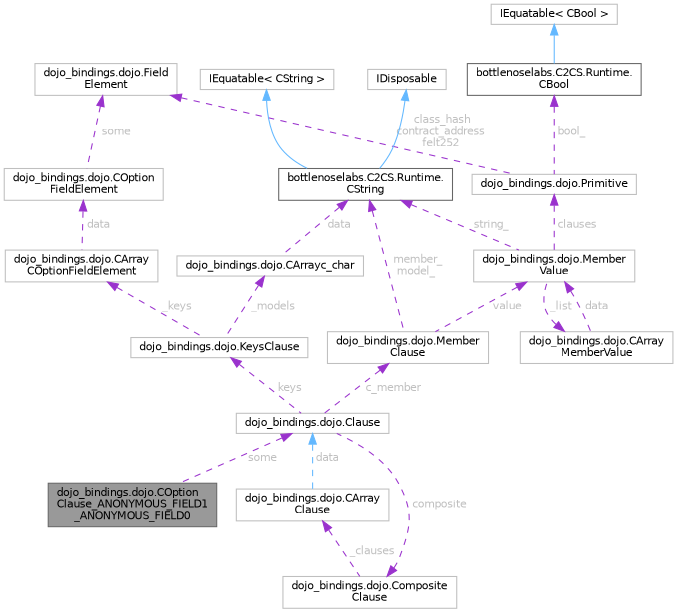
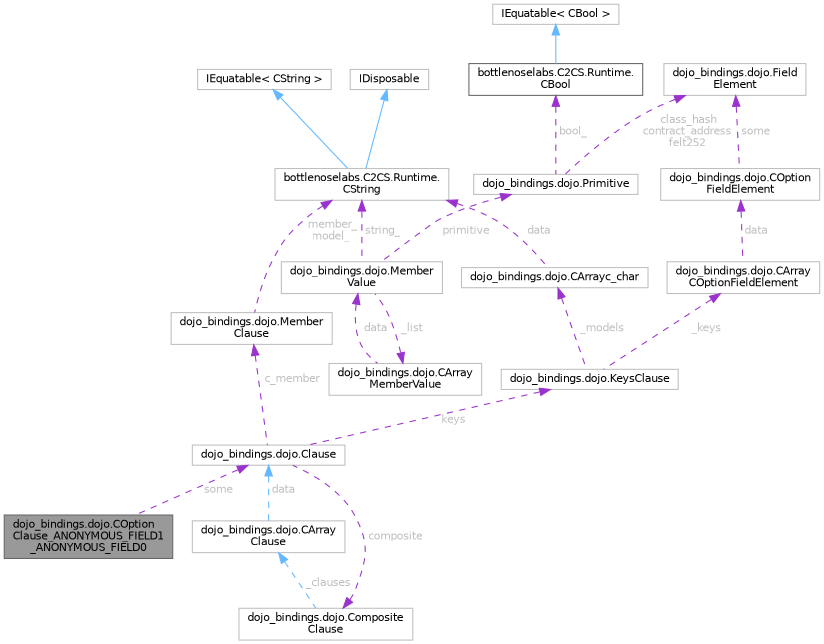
node "bottlenoselabs.C2CS.Runtime. CString": color gray40 -> grey75
edge "dojo_bindings.dojo.Member Value" -> "dojo_bindings.dojo.Primitive": label " clauses" -> " primitive"
edge "dojo_bindings.dojo.Member Clause" -> "dojo_bindings.dojo.Member Value": removed, label "value"
edge "dojo_bindings.dojo.Composite Clause" -> "dojo_bindings.dojo.CArray Clause": color darkorchid3 -> steelblue1
